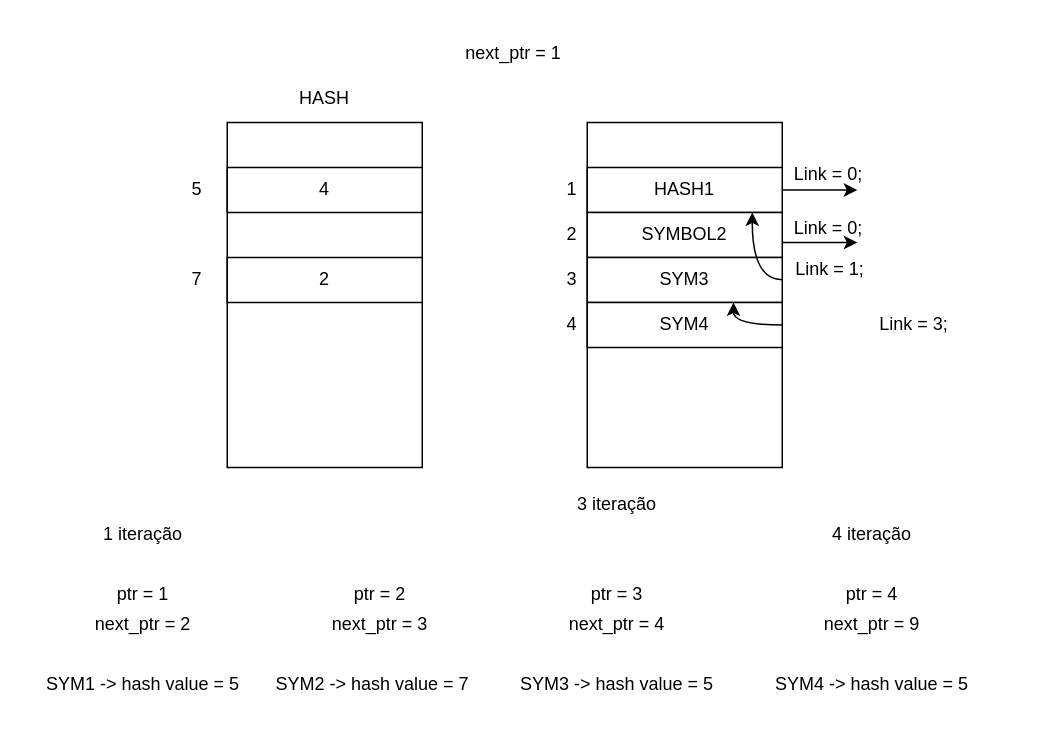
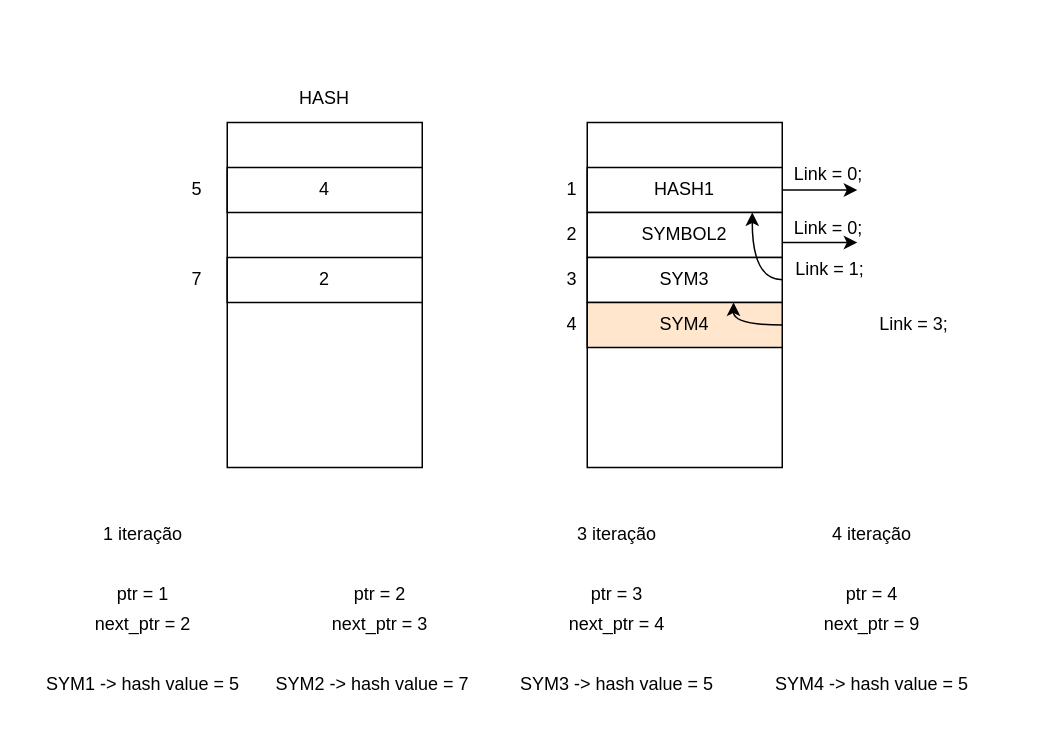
node "next_ptr = 1": removed
node "SYM4": fillcolor #ffffff -> #ffe6cc
node "3 iteração": moved (617, 505) -> (617, 535)
